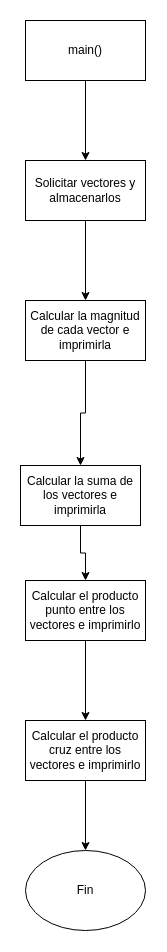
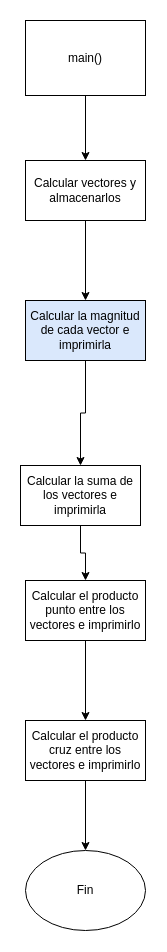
node "main()": size 120x60 -> 120x75
node "Solicitar vectores y almacenarlos": label "Solicitar vectores y almacenarlos" -> "Calcular vectores y almacenarlos"
node "Calcular la magnitud de cada vector e imprimirla": fillcolor #ffffff -> #dae8fc
